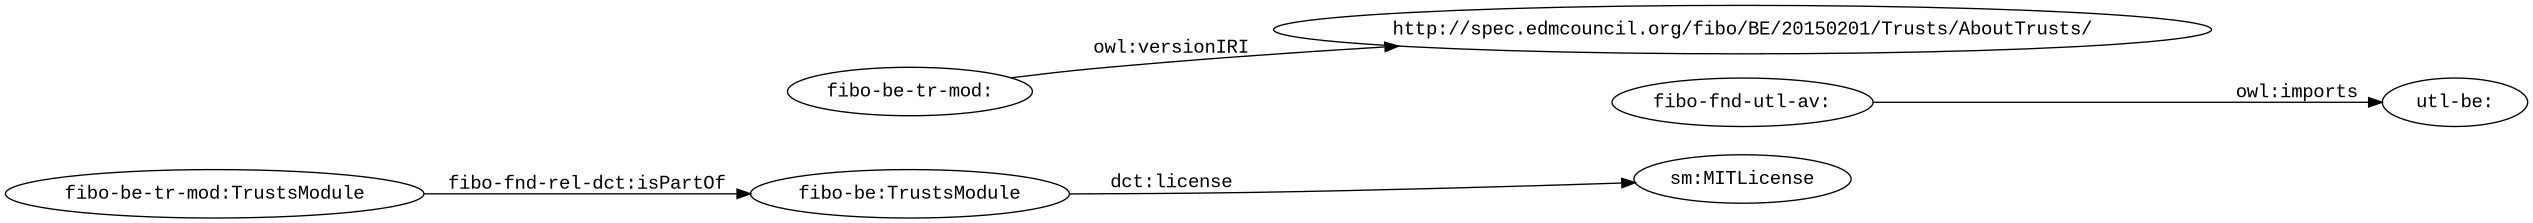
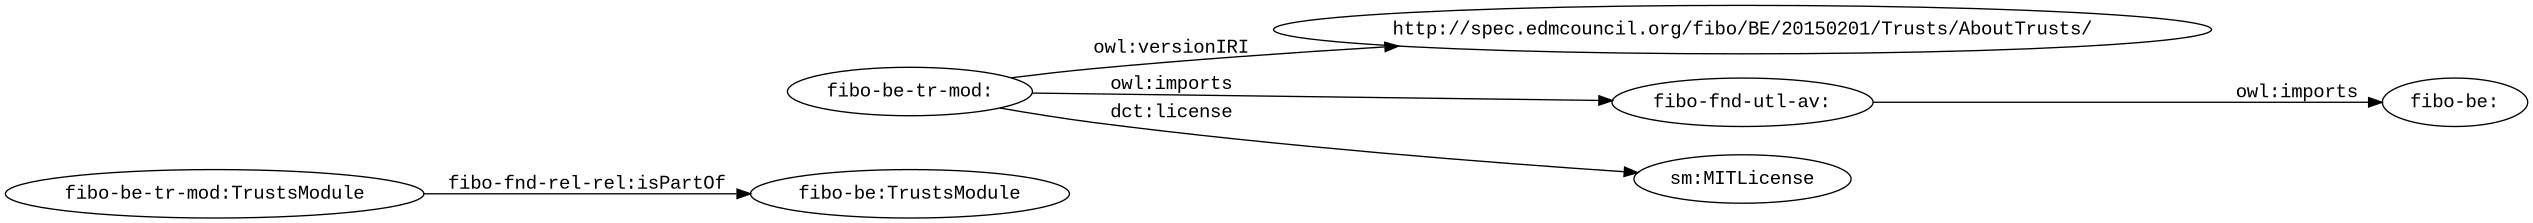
edge "fibo-be-tr-mod:" -> "fibo-fnd-utl-av:": added, label "owl:imports"
node "utl-be:": label "utl-be:" -> "fibo-be:"
edge "fibo-be-tr-mod:TrustsModule" -> "fibo-be:TrustsModule": label "fibo-fnd-rel-dct:isPartOf" -> "fibo-fnd-rel-rel:isPartOf"
edge "fibo-be:TrustsModule" -> "sm:MITLicense": now "fibo-be-tr-mod:" -> "sm:MITLicense"
